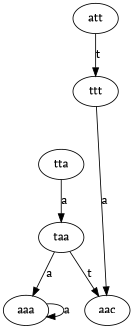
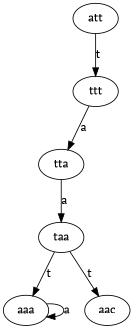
edge "ttt" -> "aac": now "ttt" -> "tta"
edge "taa" -> "aaa": label "a" -> "t"
